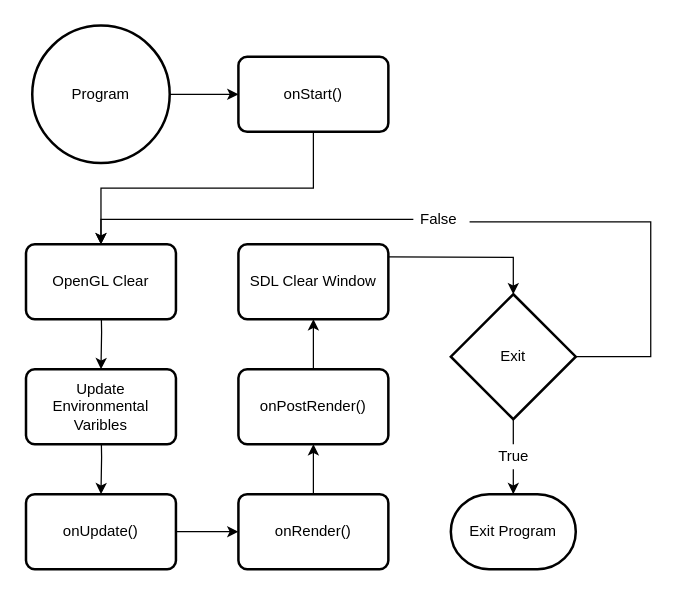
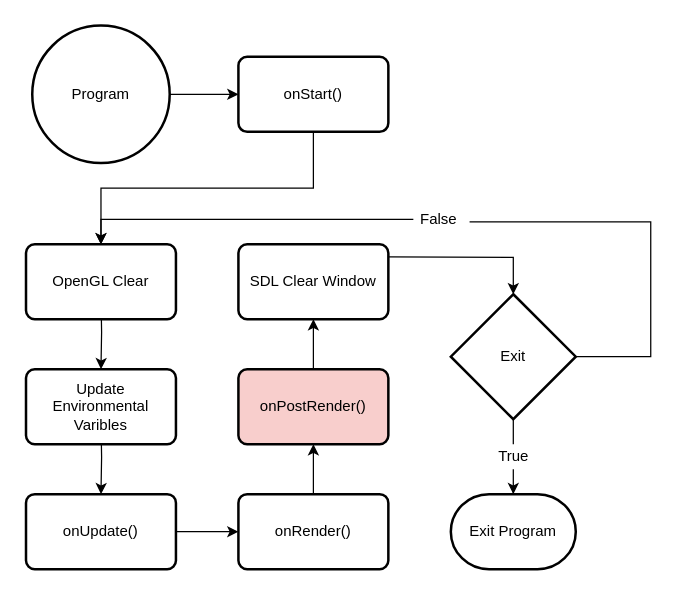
node "onPostRender()": fillcolor #ffffff -> #f8cecc
